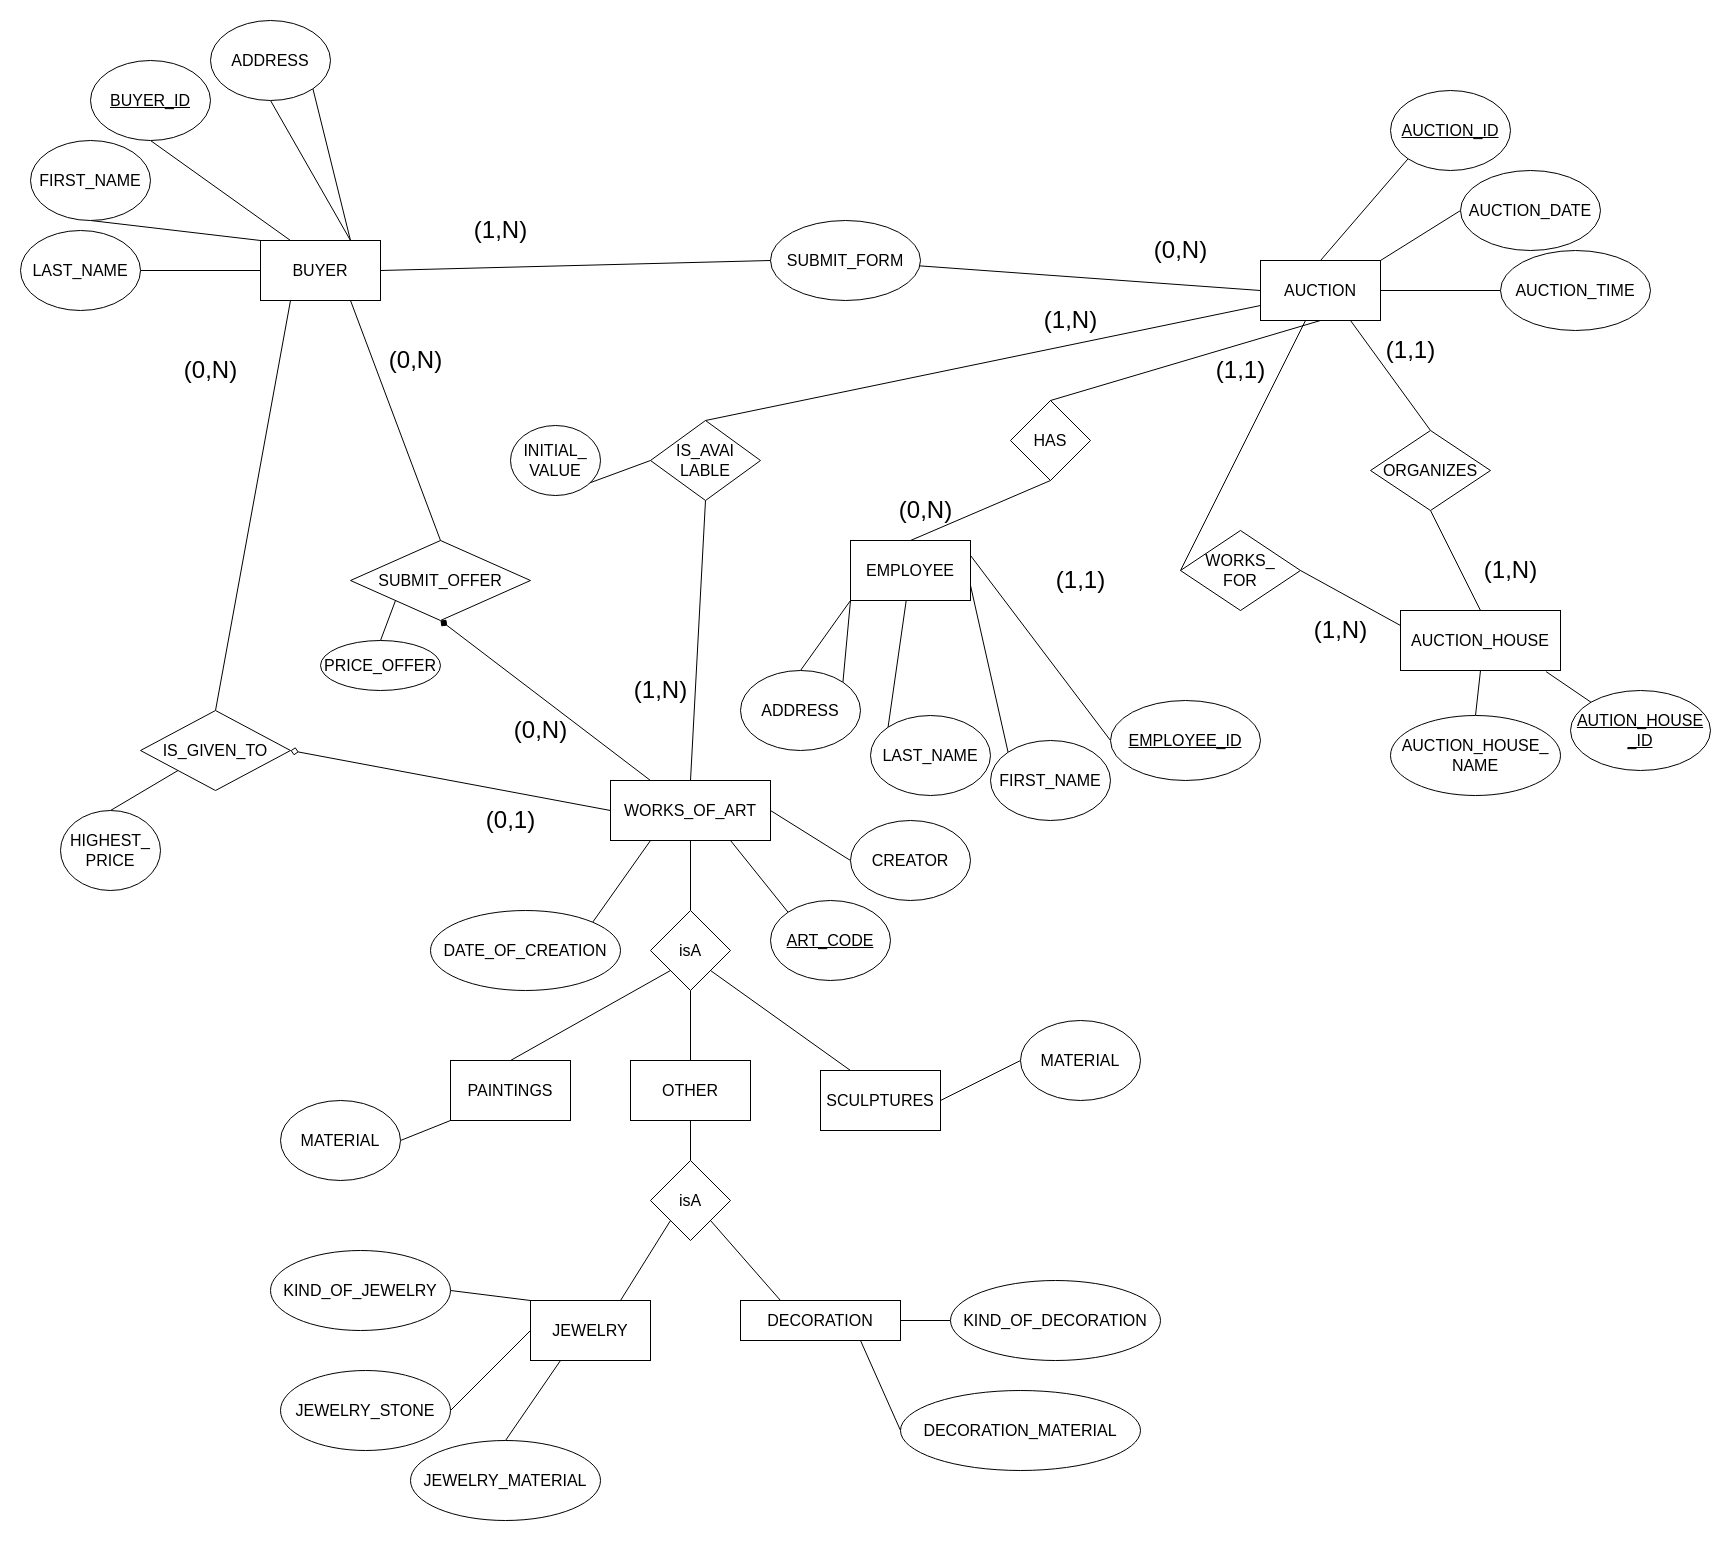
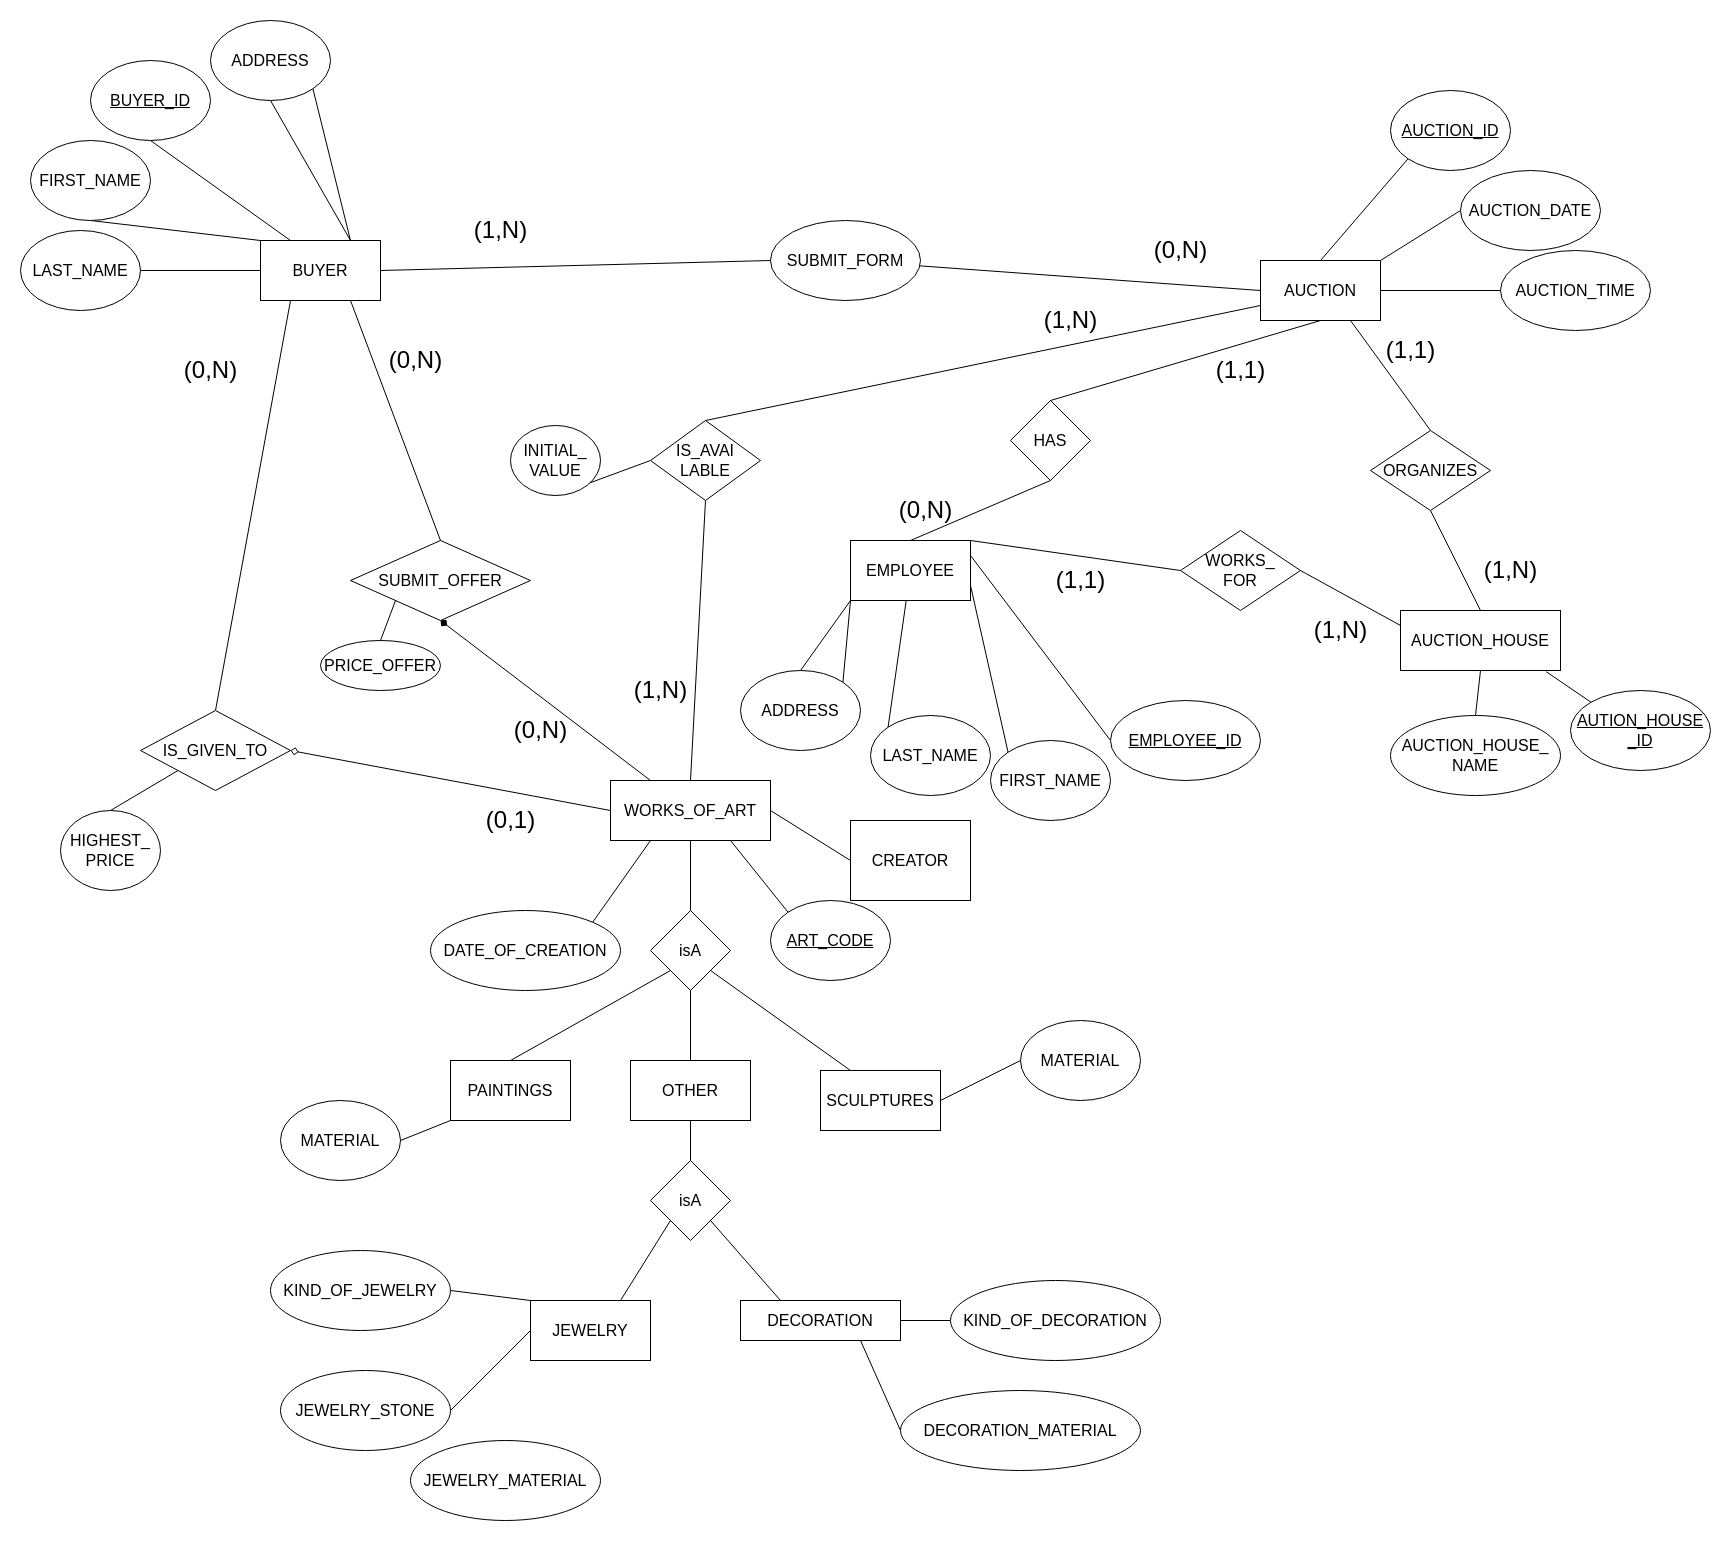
edge "AUCTION" -- "WORKS_ FOR": now "EMPLOYEE" -- "WORKS_ FOR"
node "CREATOR": shape ellipse -> rectangle
edge "JEWELRY" -- "JEWELRY_MATERIAL": removed
